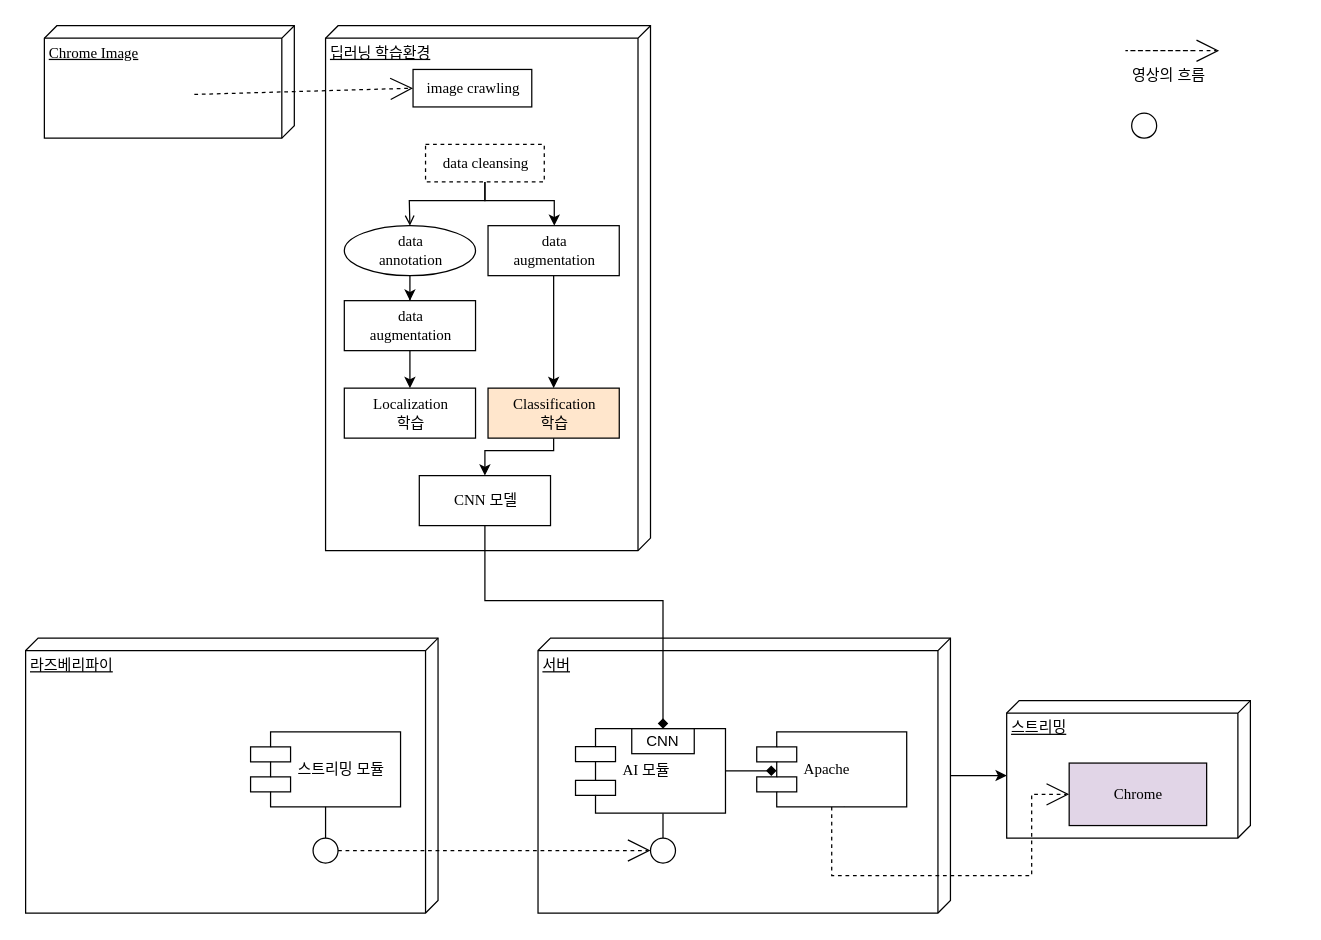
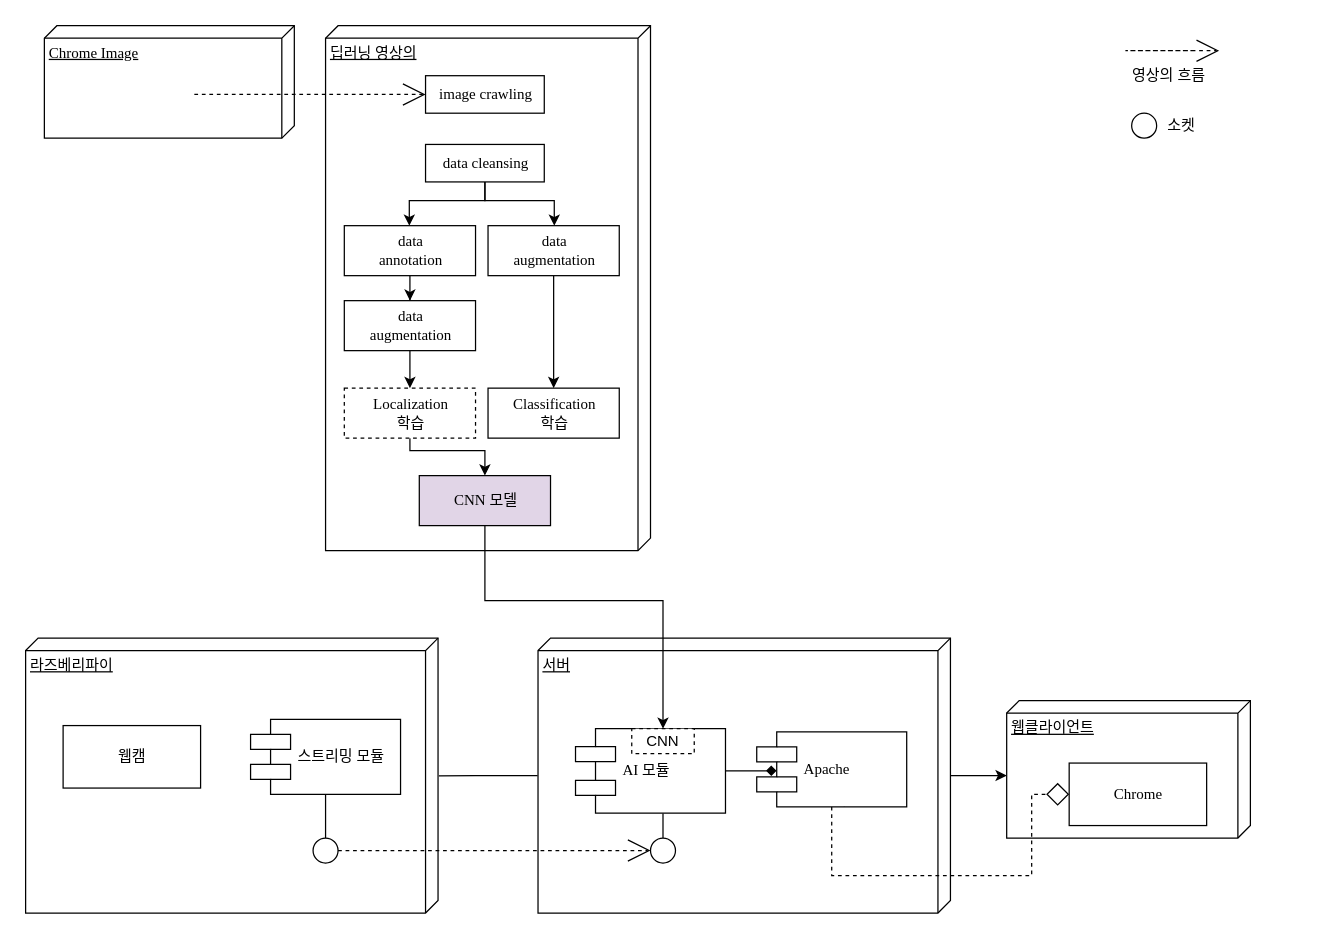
node "딥러닝 학습환경": label "딥러닝 학습환경" -> "딥러닝 영상의"
node "image crawling": moved (473, 88) -> (485, 94)
node "소켓": added
node "data cleansing": style dashed -> solid
edge "data cleansing" -> "data annotation": arrowhead open -> classic
node "data annotation": shape ellipse -> rectangle
node "Localization 학습": style solid -> dashed
node "Classification 학습": fillcolor #ffe6cc -> #ffffff
edge "Localization 학습" -> "CNN 모델": added
edge "Classification 학습" -> "CNN 모델": removed
node "CNN 모델": fillcolor #ffffff -> #e1d5e7
edge "CNN 모델" -> "CNN": arrowhead diamond -> classic
node "스트리밍": label "스트리밍" -> "웹클라이언트"
node "CNN": style solid -> dashed
node "웹캠": added
node "스트리밍 모듈": moved (326, 769) -> (326, 757)
edge "라즈베리파이" -- "서버": added
edge "Apache" -> "Chrome": arrowhead open -> diamond
node "Chrome": fillcolor #e1d5e7 -> #ffffff
